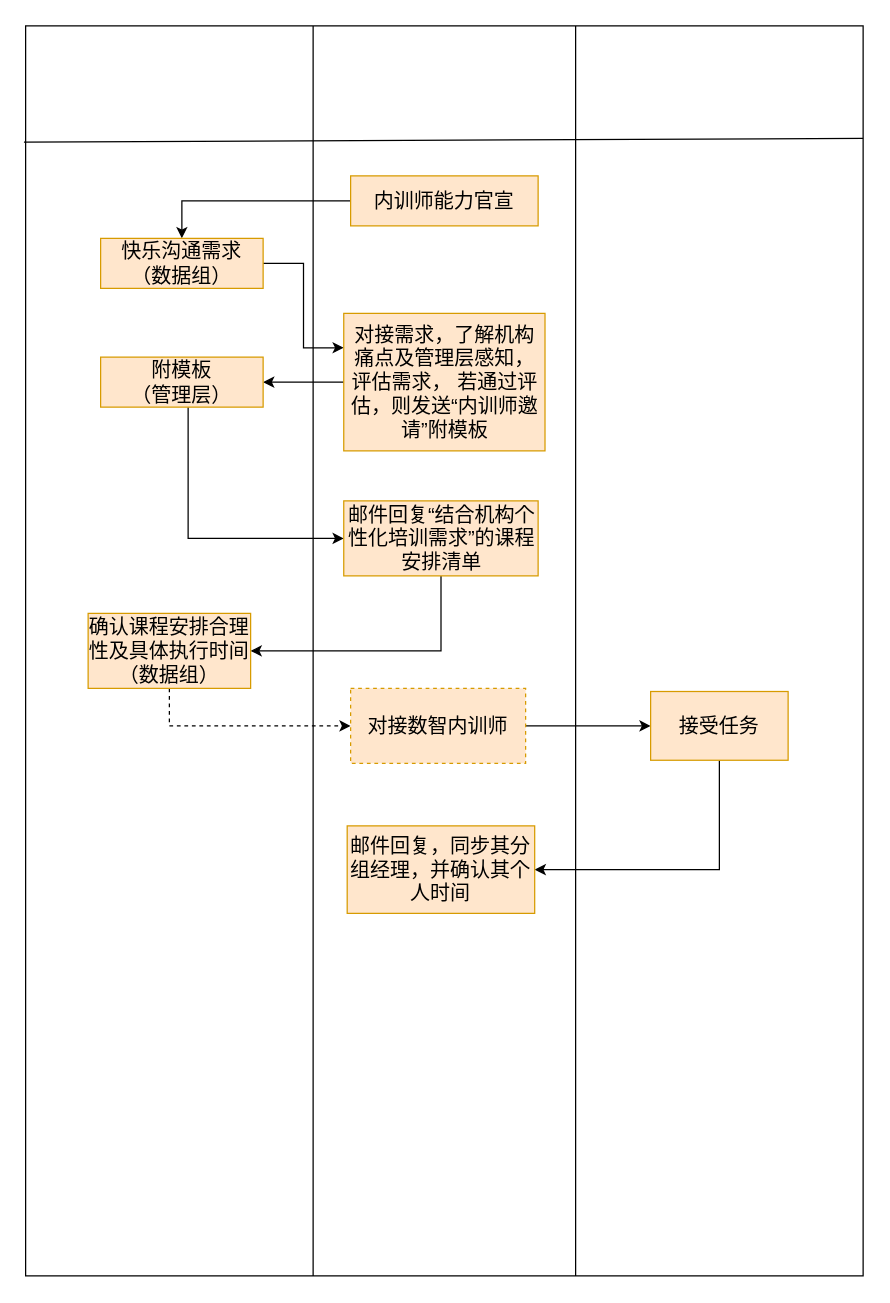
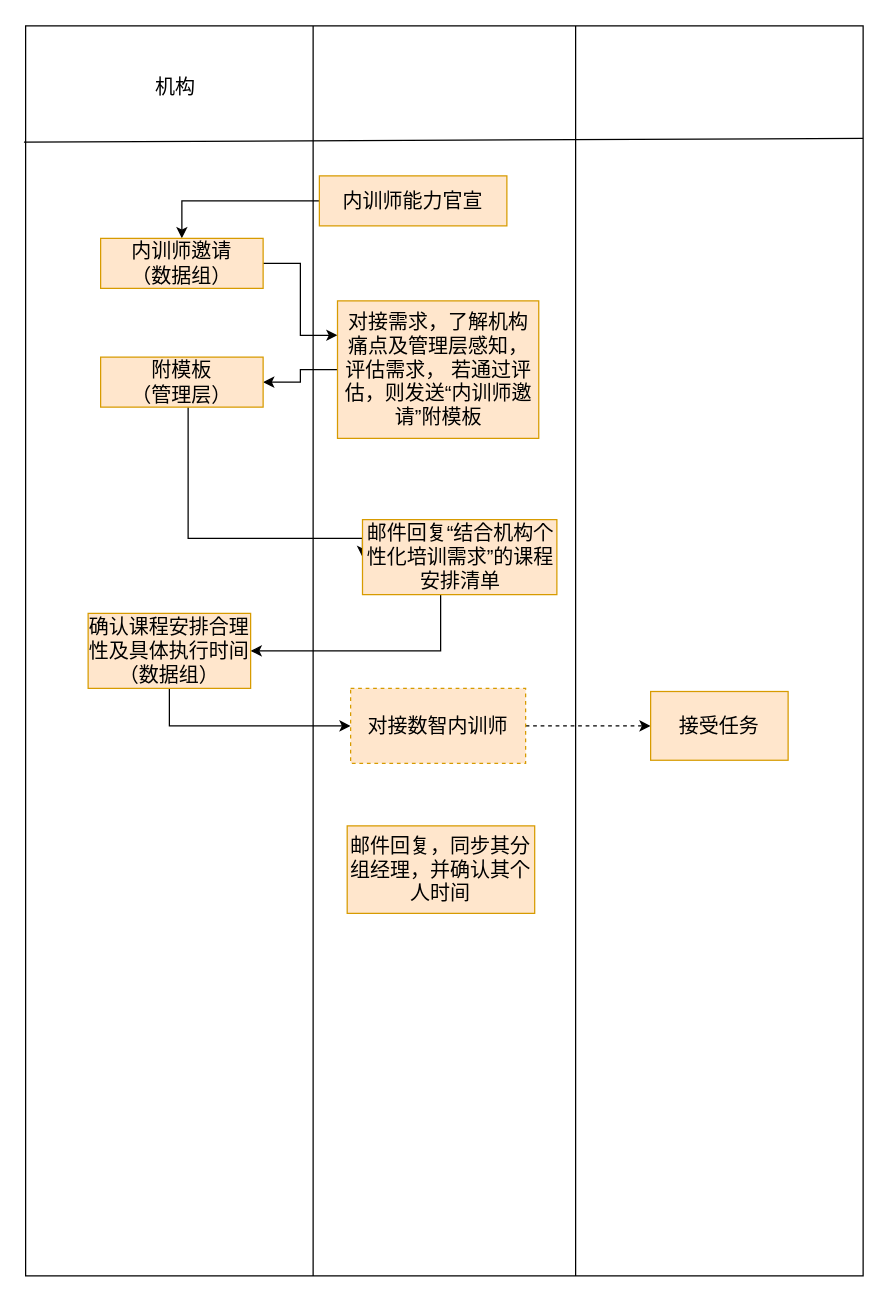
node "机构": added
node "内训师能力官宣": moved (444, 201) -> (413, 201)
node "快乐沟通需求 （数据组）": label "快乐沟通需求 （数据组）" -> "内训师邀请 （数据组）"
node "对接需求，了解机构痛点及管理层感知，评估需求， 若通过评估，则发送“内训师邀请”附模板": moved (444, 382) -> (438, 369)
node "邮件回复“结合机构个性化培训需求”的课程安排清单": moved (441, 538) -> (460, 557)
edge "确认课程安排合理性及具体执行时间 （数据组）" -> "对接数智内训师": style dashed -> solid
edge "对接数智内训师" -> "接受任务": style solid -> dashed
edge "接受任务" -> "邮件回复，同步其分组经理，并确认其个人时间": removed
